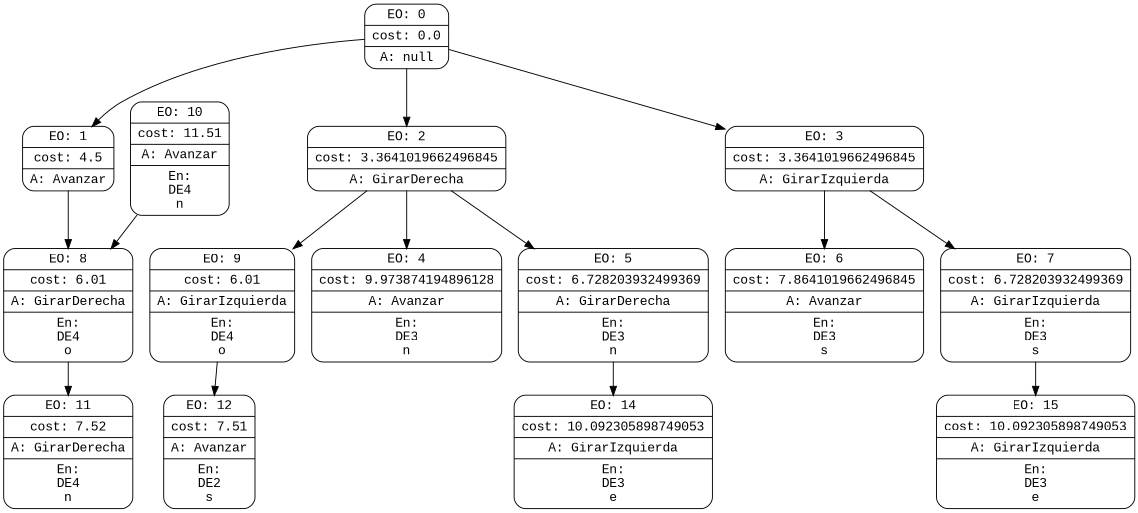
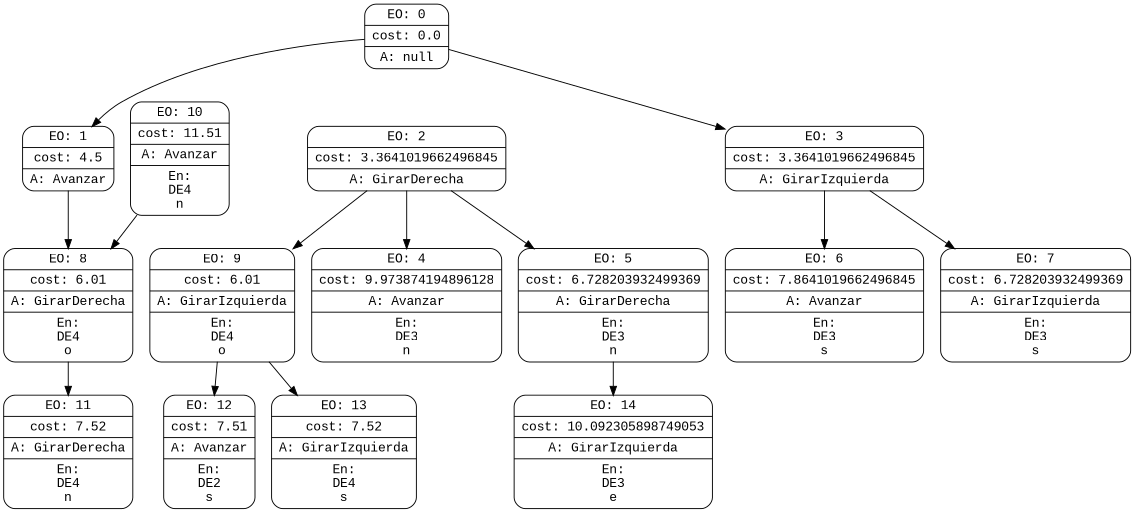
edge "EO: 0" -> "EO: 2": removed
node "EO: 13": added
node "EO: 15": removed
